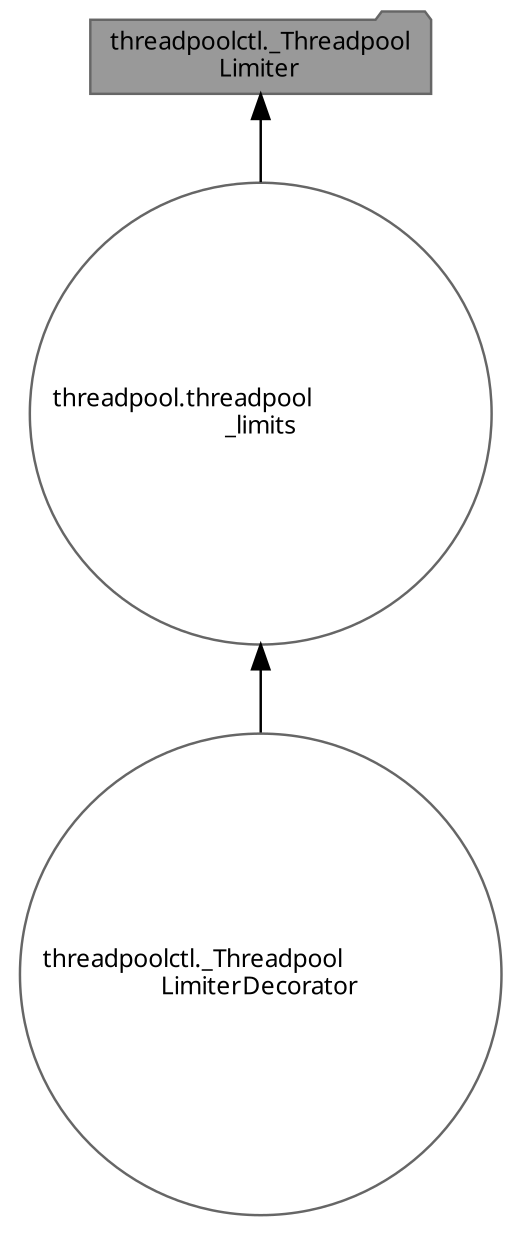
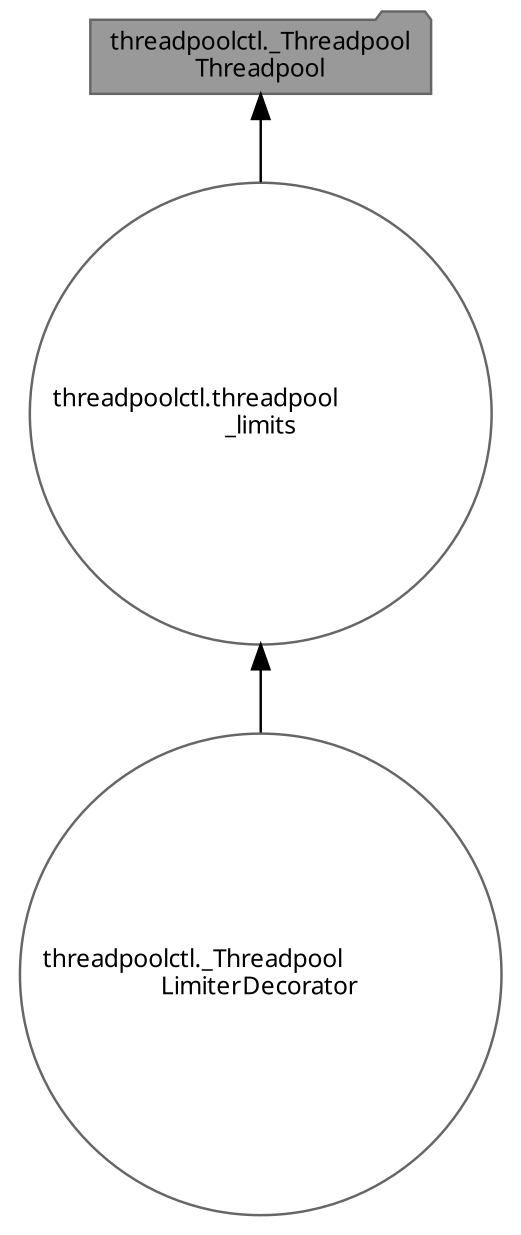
node "threadpoolctl._Threadpool Limiter": label "threadpoolctl._Threadpool Limiter" -> "threadpoolctl._Threadpool Threadpool"
node "threadpool.threadpool _limits": label "threadpool.threadpool _limits" -> "threadpoolctl.threadpool _limits"
